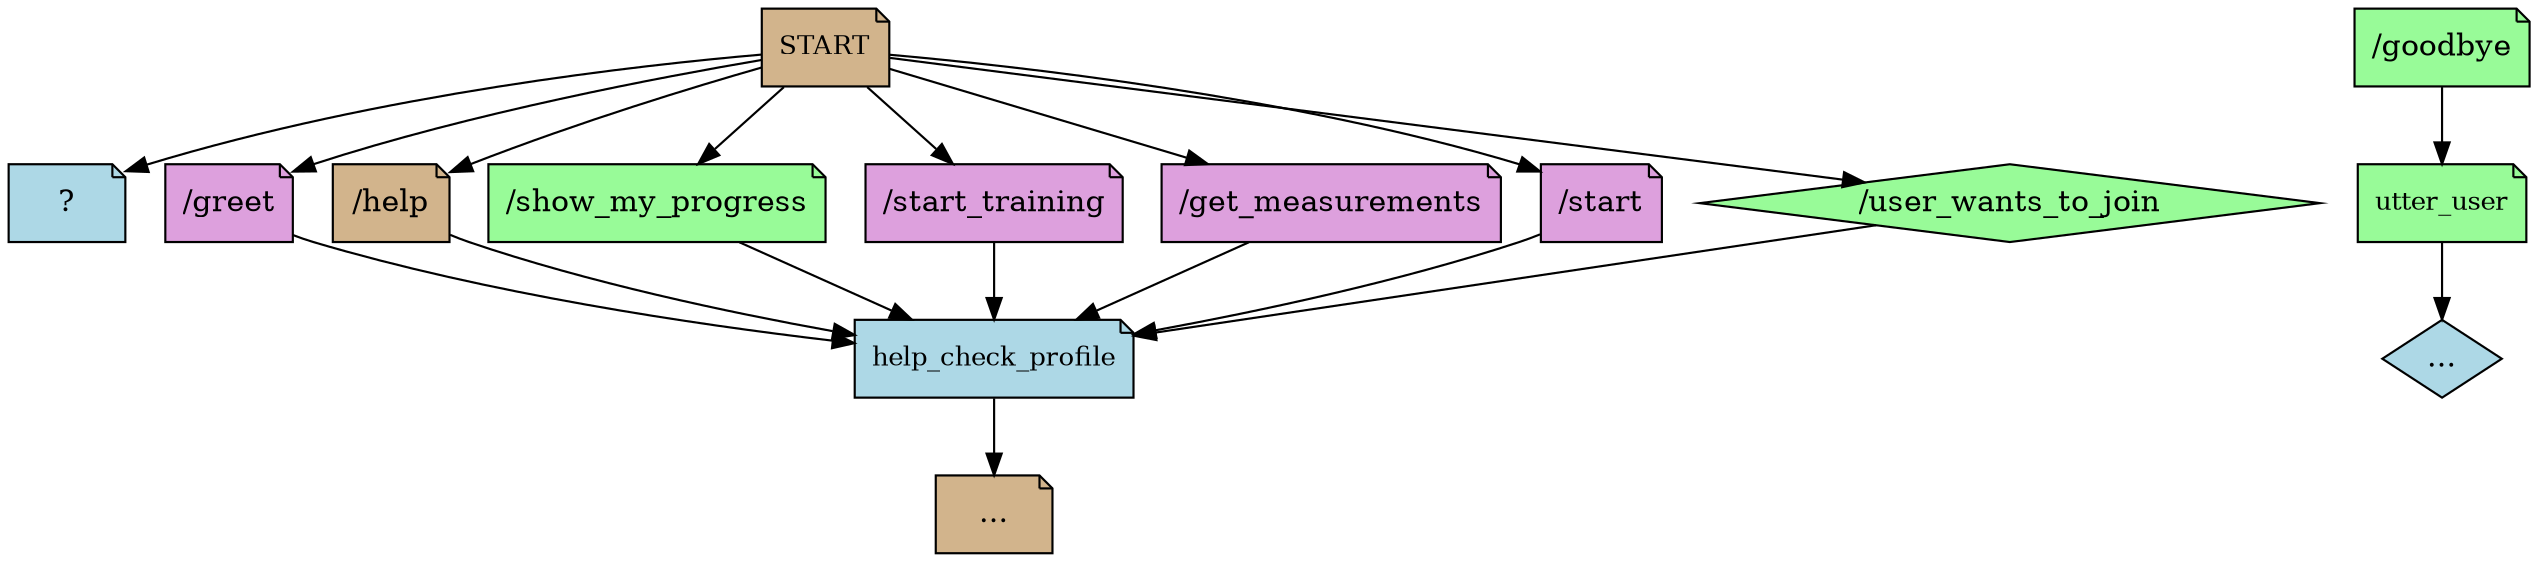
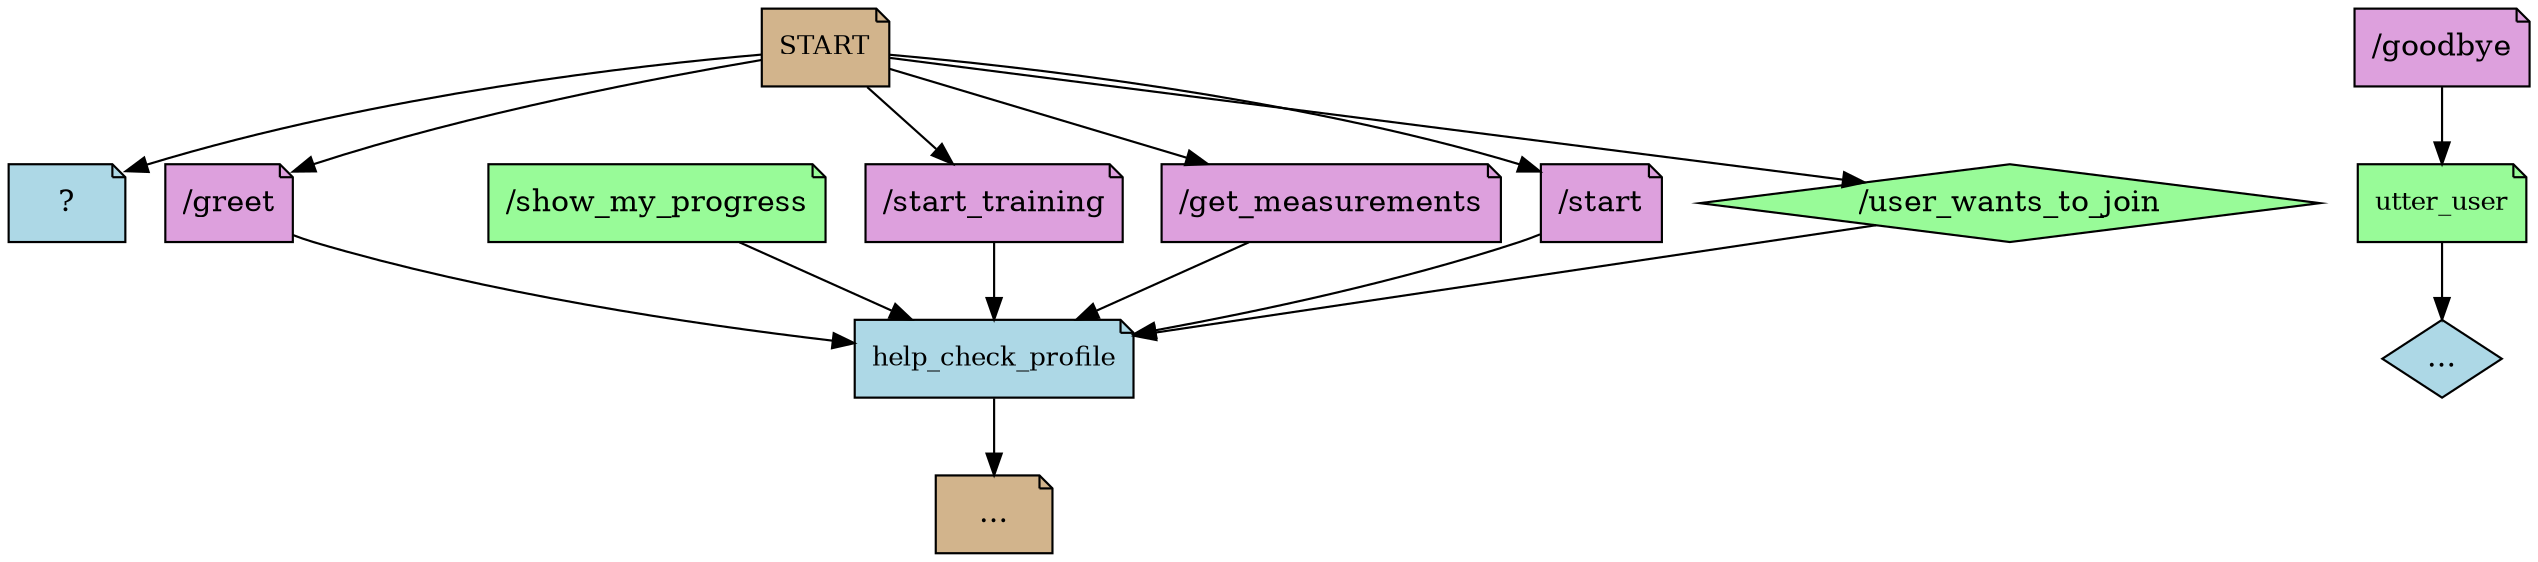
node "/goodbye": fillcolor palegreen -> plum
edge "START" -> "/show_my_progress": removed
node "/help": removed
